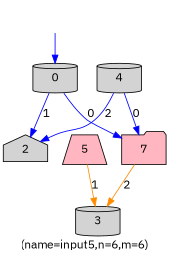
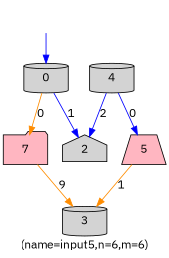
edge "4" -> "7": now "4" -> "5"
edge "0" -> "7": color blue -> darkorange
edge "7" -> "3": label "2" -> "9"
